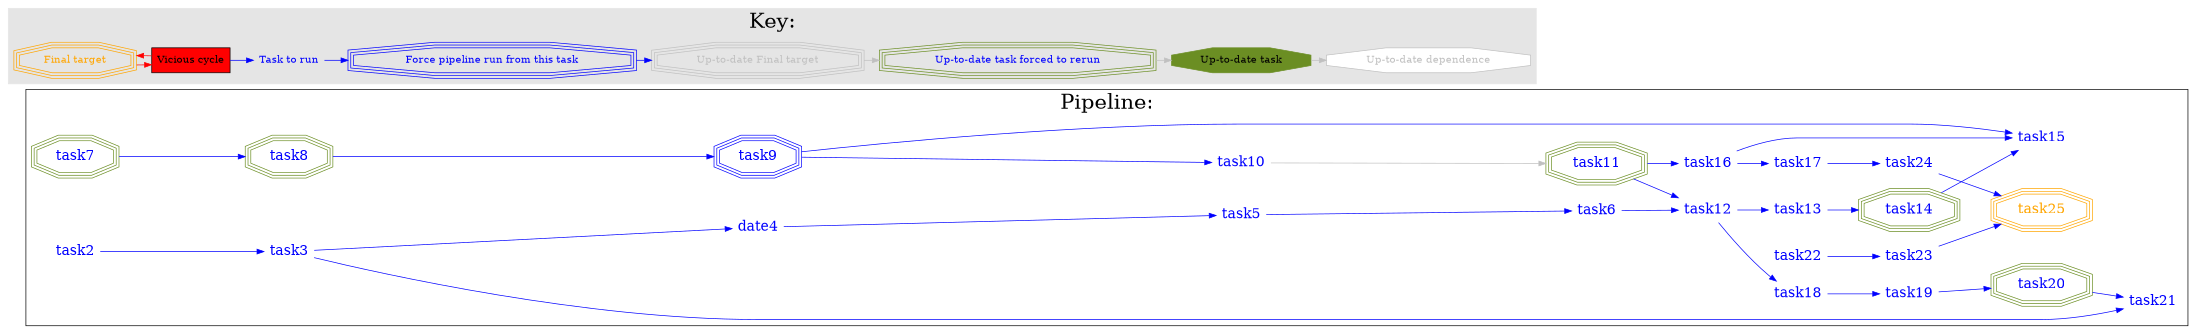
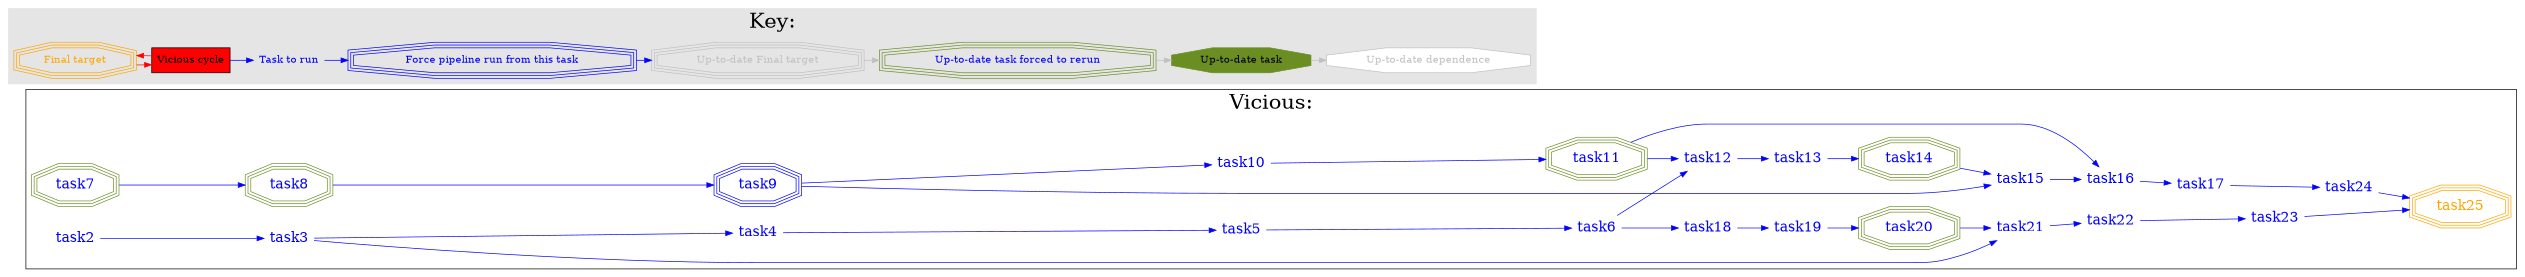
cluster "Pipeline:": label "Pipeline:" -> "Vicious:"
edge "task16" -> "task15": reversed
edge "task10" -> "task11": color gray -> blue
edge "task21" -> "task22": added
node "date4": label "date4" -> "task4"
edge "task12" -> "task18": now "task6" -> "task18"
